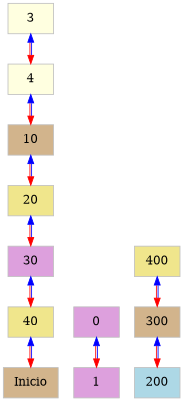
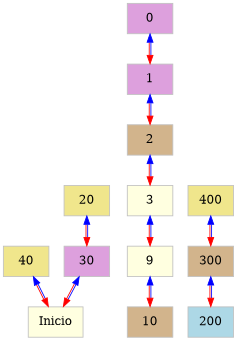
node "4": label "4" -> "9"
node "2": added
edge "10" -- "20": removed
edge "30" -- "40": now "30" -- "Inicio"
node "Inicio": fillcolor tan -> lightyellow
